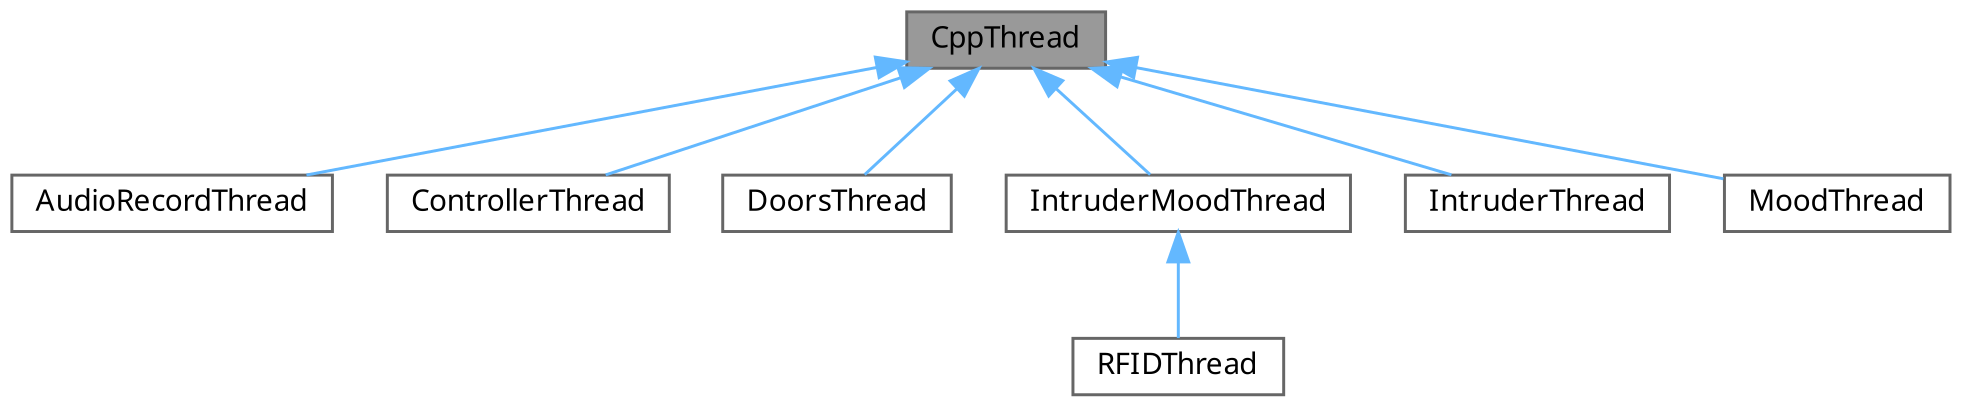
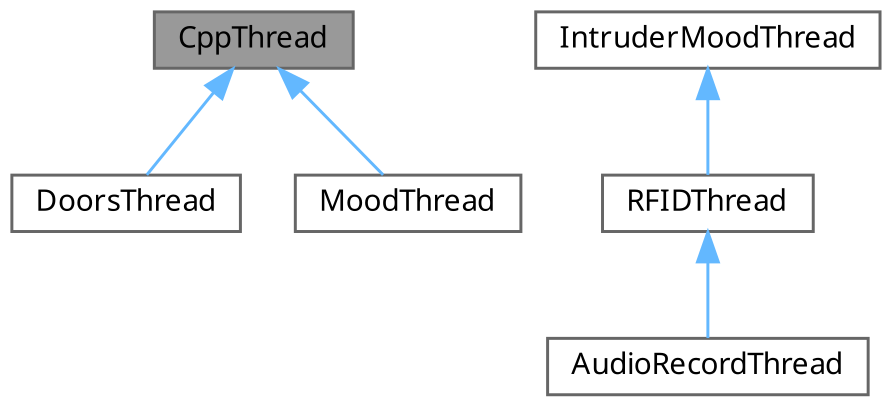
edge "AudioRecordThread" -> "CppThread": now "AudioRecordThread" -> "RFIDThread"
edge "IntruderMoodThread" -> "CppThread": removed
node "ControllerThread": removed
node "IntruderThread": removed
